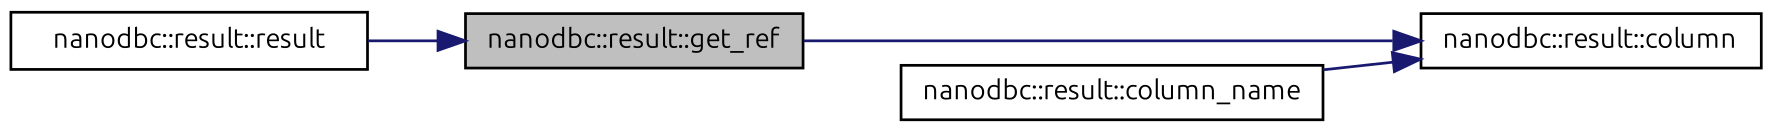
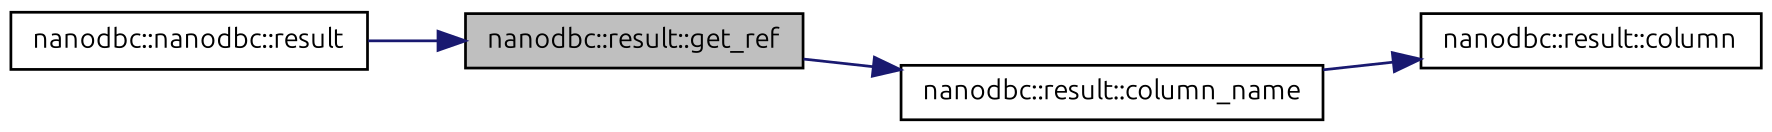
node "nanodbc::result::result": label "nanodbc::result::result" -> "nanodbc::nanodbc::result"
edge "nanodbc::result::get_ref" -> "nanodbc::result::column": now "nanodbc::result::get_ref" -> "nanodbc::result::column_name"
